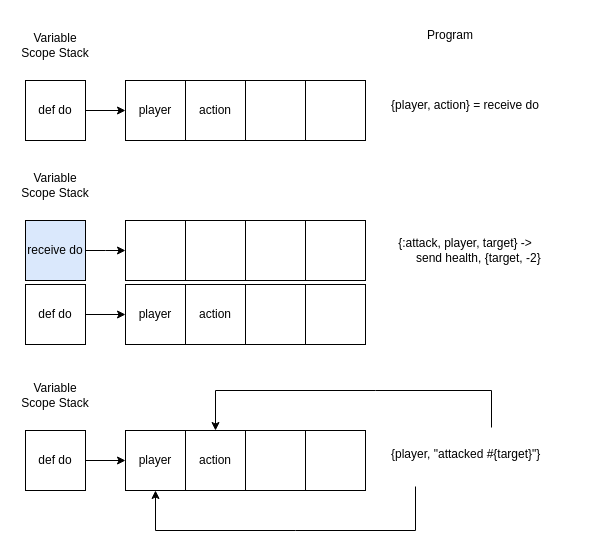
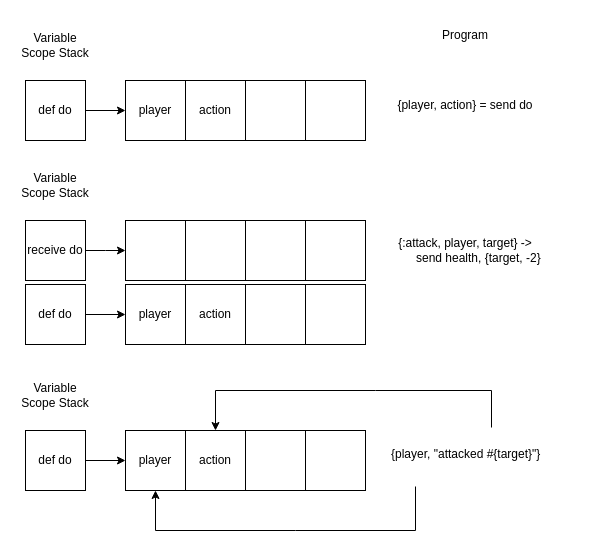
node "Program": moved (451, 36) -> (466, 36)
node "{player, action} = receive do": label "{player, action} = receive do" -> "{player, action} = send do"
node "receive do": fillcolor #dae8fc -> #ffffff
